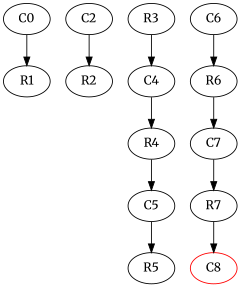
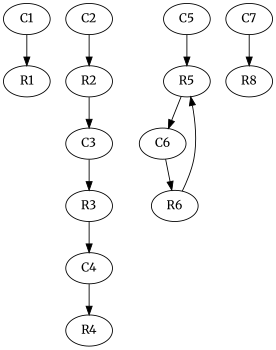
node "C0": label "C0" -> "C1"
edge "R5" -> "C6": added
edge "R6" -> "C7": now "R6" -> "R5"
node "C3": added
edge "R4" -> "C5": removed
node "R7": label "R7" -> "R8"
node "C8": removed
